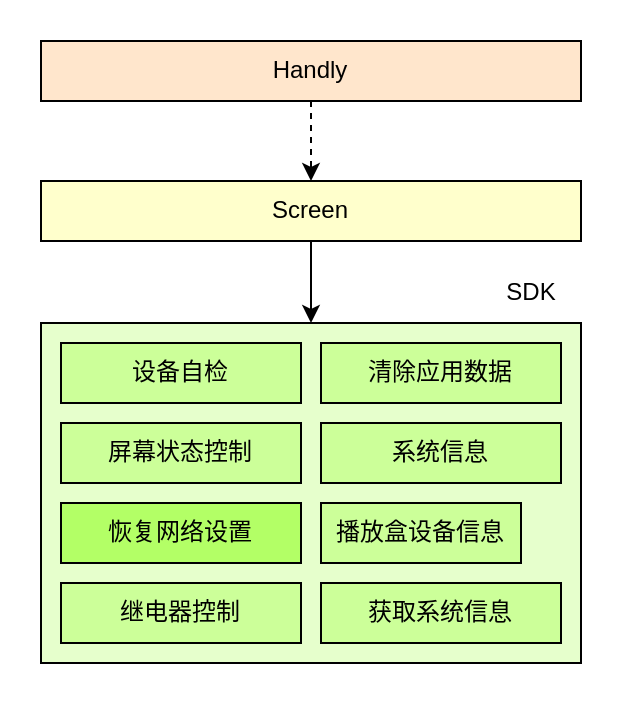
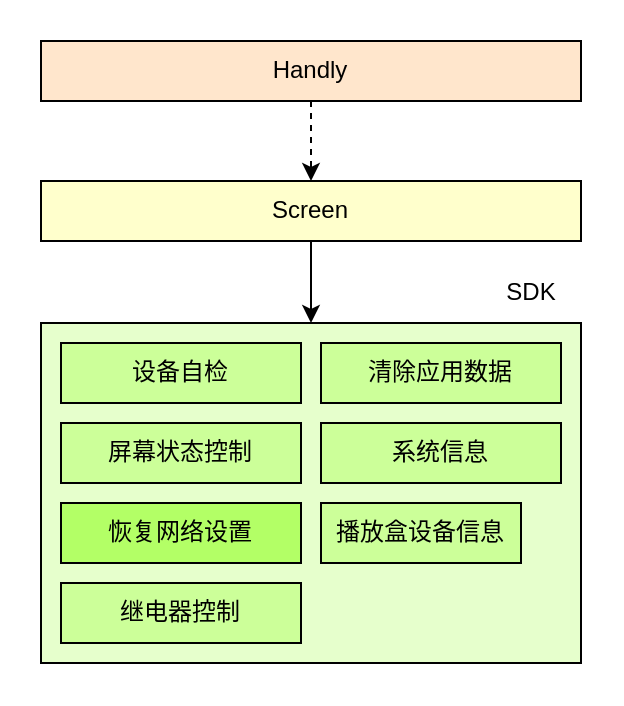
node "获取系统信息": removed
